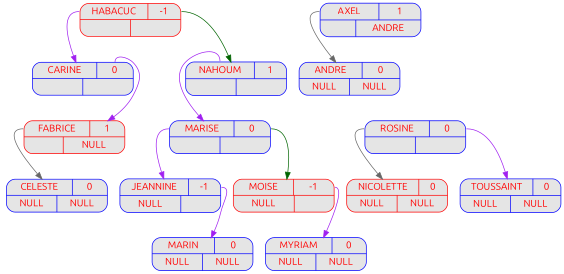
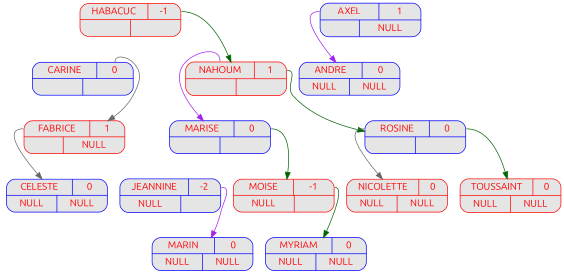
node "AXEL": text "ANDRE" -> "NULL"
edge "HABACUC" -> "CARINE": removed
edge "AXEL" -> "ANDRE": color gray40 -> purple
node "NAHOUM": color blue -> red
edge "CARINE" -> "FABRICE": color purple -> gray40
edge "NAHOUM" -> "ROSINE": added
edge "ROSINE" -> "TOUSSAINT": color purple -> darkgreen
edge "MARISE" -> "JEANNINE": removed
node "JEANNINE": text "-1" -> "-2"
node "TOUSSAINT": color blue -> red
edge "MOISE" -> "MYRIAM": color purple -> darkgreen
